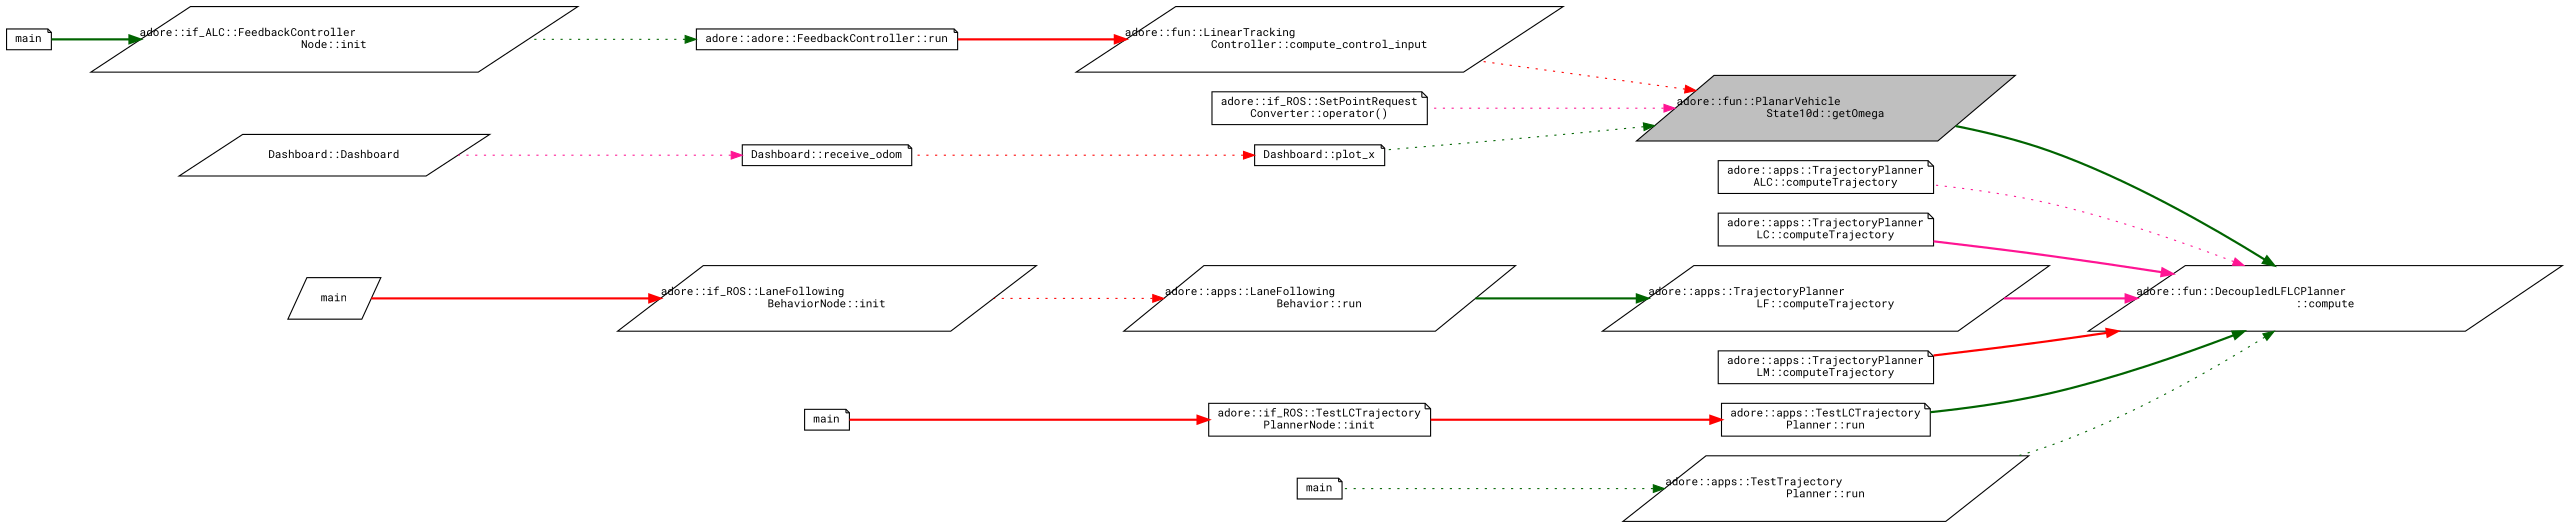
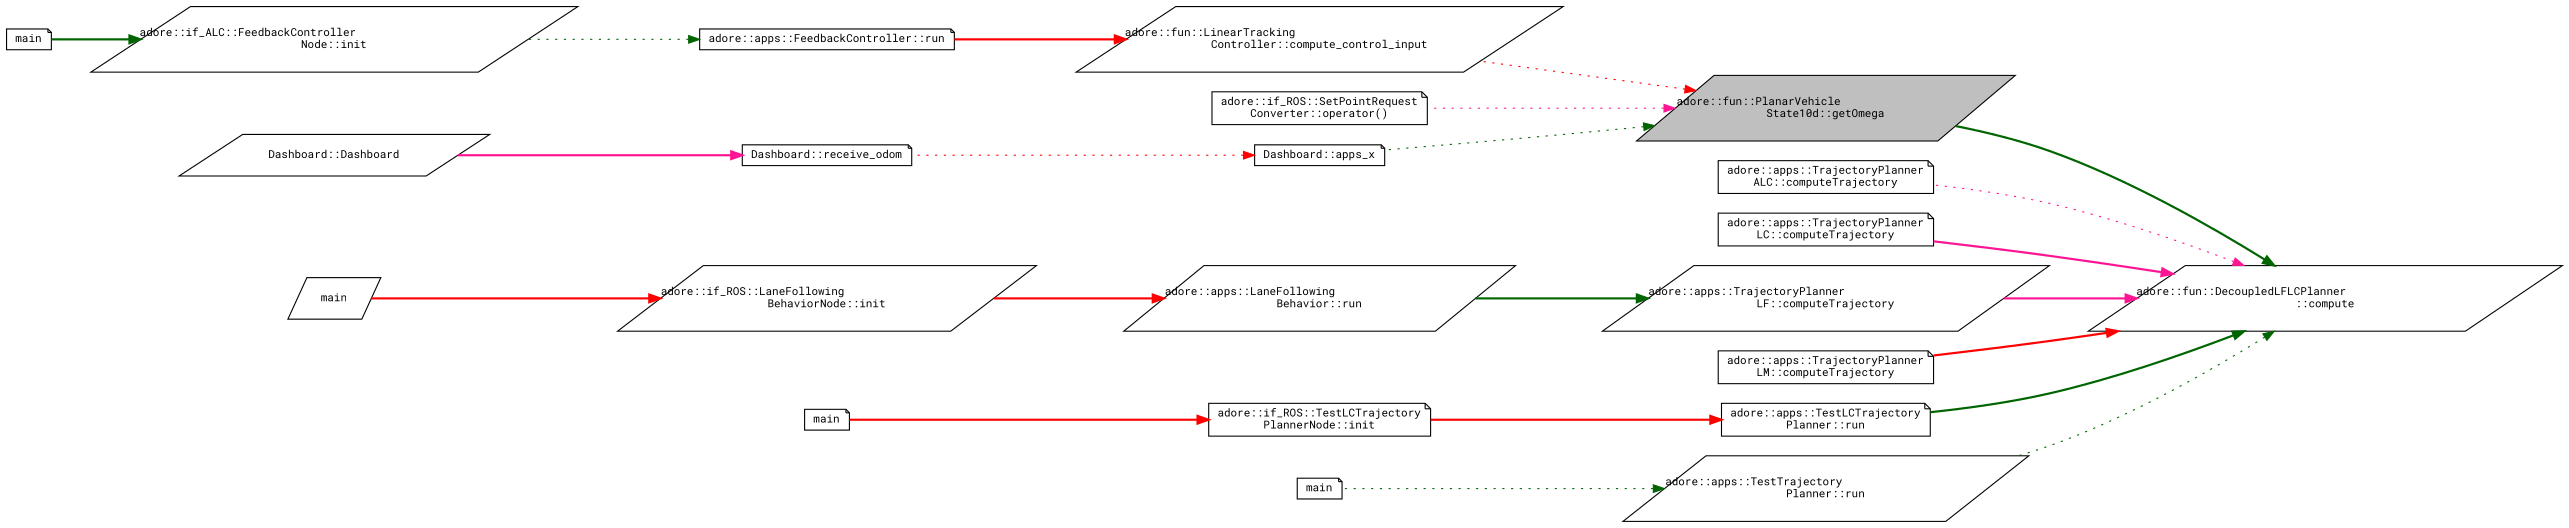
node "adore::adore::FeedbackController::run": label "adore::adore::FeedbackController::run" -> "adore::apps::FeedbackController::run"
edge "Dashboard::Dashboard" -> "Dashboard::receive_odom": style dotted -> bold
node "Dashboard::plot_x": label "Dashboard::plot_x" -> "Dashboard::apps_x"
edge "adore::if_ROS::LaneFollowing BehaviorNode::init" -> "adore::apps::LaneFollowing Behavior::run": style dotted -> bold
